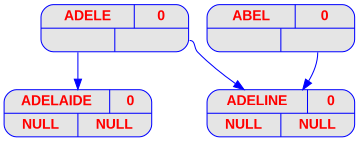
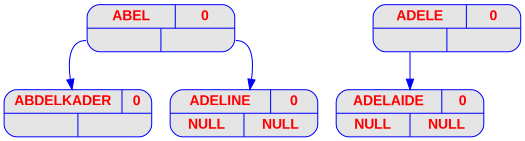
edge "ADELE" -> "ADELINE": removed
node "ABDELKADER": added
